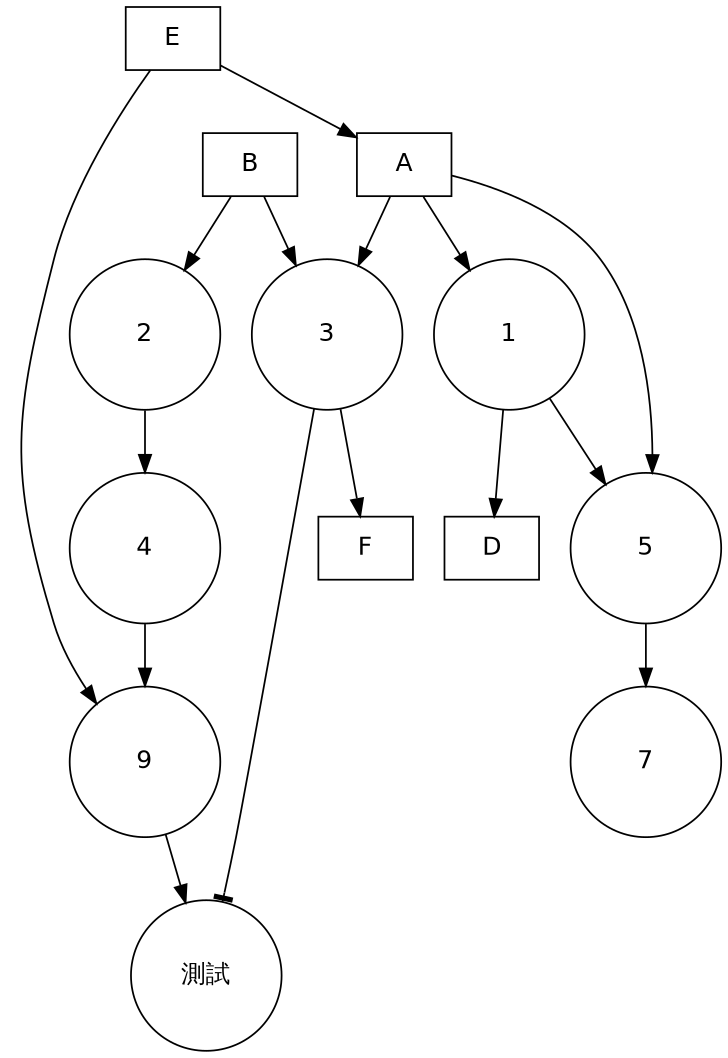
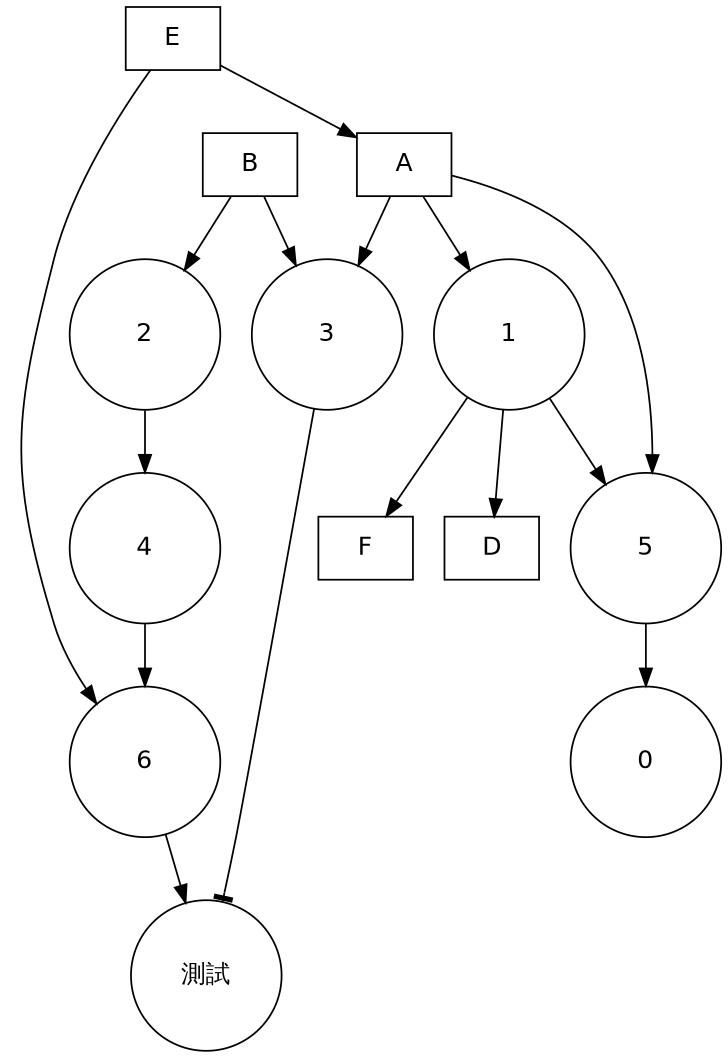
edge "3" -> "F": now "1" -> "F"
node "9": label "9" -> "6"
node "7": label "7" -> "0"
